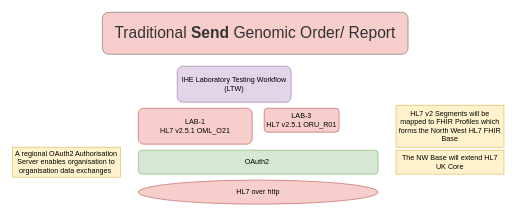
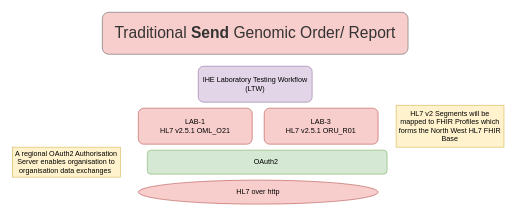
node "IHE Laboratory Testing Workflow (LTW)": moved (234, 84) -> (255, 84)
node "LAB-3 HL7 v2.5.1 ORU_R01": size 75x24 -> 114x36
node "OAuth2": moved (258, 162) -> (267, 162)
node "The NW Base will extend HL7 UK Core": removed
